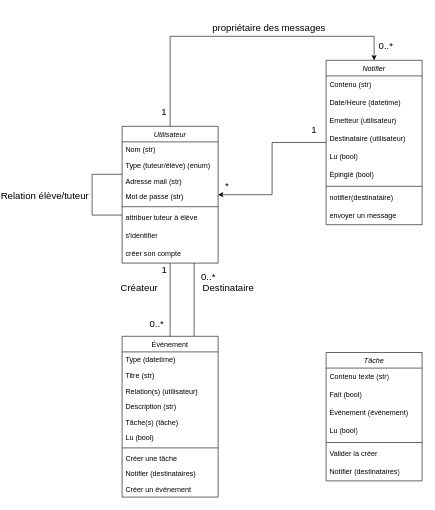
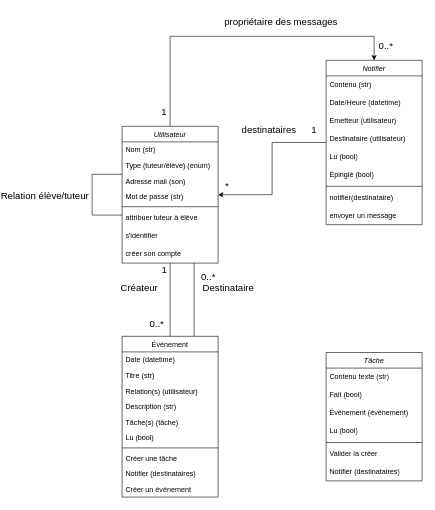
node "propriétaire des messages": moved (269, 27) -> (281, 21)
node "destinataires": added
node "Adresse mail (str)": label "Adresse mail (str)" -> "Adresse mail (son)"
node "Type (datetime)": label "Type (datetime)" -> "Date (datetime)"
